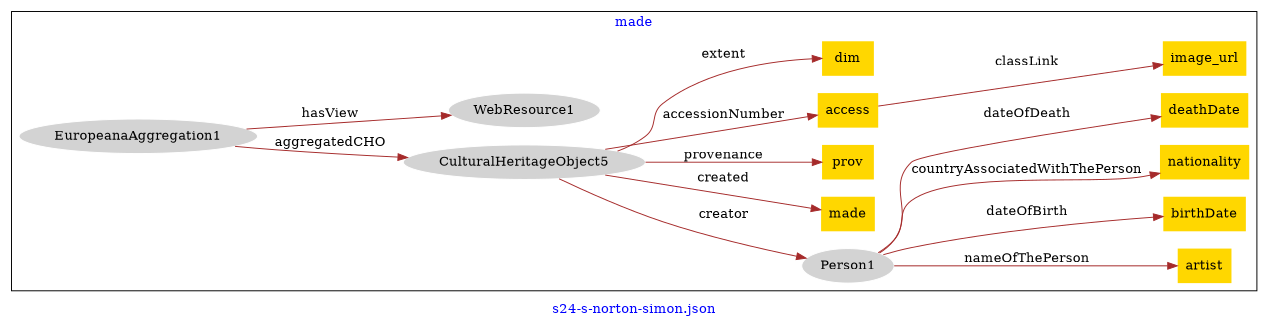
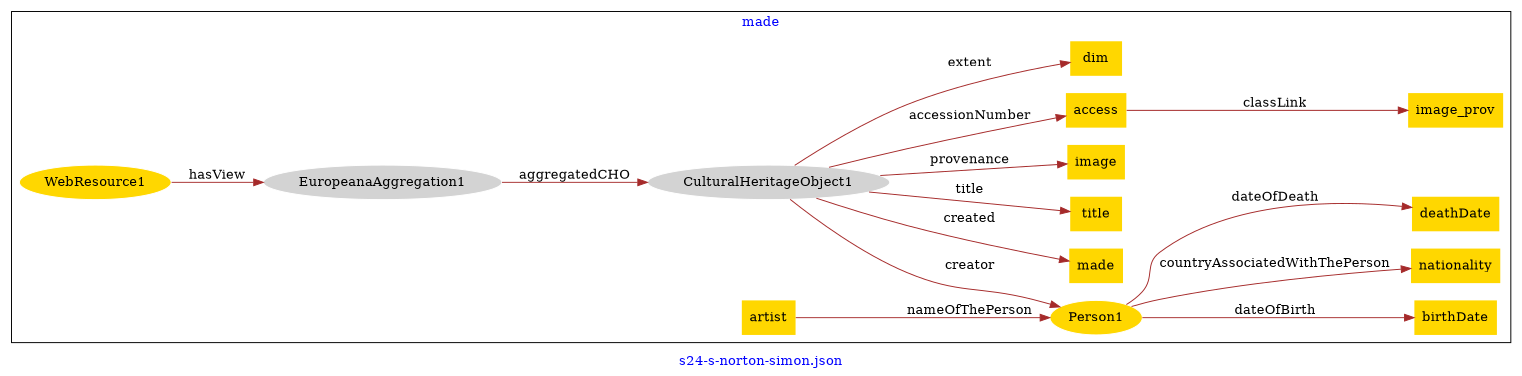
node "image_url": label "image_url" -> "image_prov"
node "WebResource1": fillcolor lightgray -> gold
edge "EuropeanaAggregation1" -> "WebResource1": reversed
node "CulturalHeritageObject5": label "CulturalHeritageObject5" -> "CulturalHeritageObject1"
node "prov": label "prov" -> "image"
node "title": added
node "Person1": fillcolor lightgray -> gold
edge "Person1" -> "artist": reversed
